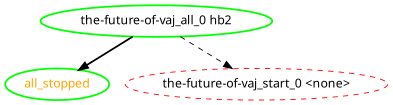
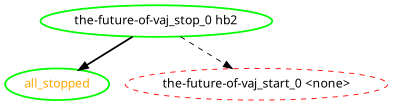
node "the-future-of-vaj_all_0 hb2": label "the-future-of-vaj_all_0 hb2" -> "the-future-of-vaj_stop_0 hb2"
